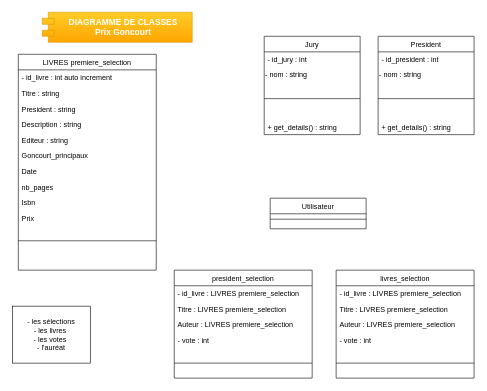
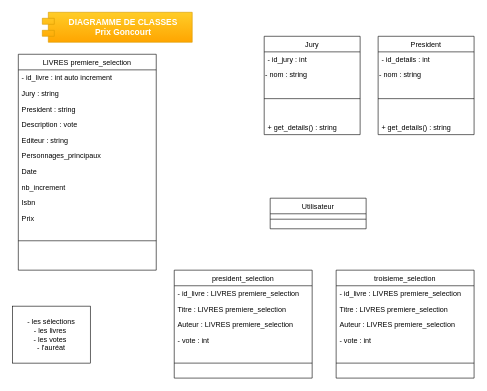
node "- id_president : int": label "- id_president : int" -> "- id_details : int"
node "Titre : string": label "Titre : string" -> "Jury : string"
node "Description : string": label "Description : string" -> "Description : vote"
node "Goncourt_principaux": label "Goncourt_principaux" -> "Personnages_principaux"
node "nb_pages": label "nb_pages" -> "nb_increment"
node "livres_selection": label "livres_selection" -> "troisieme_selection"
